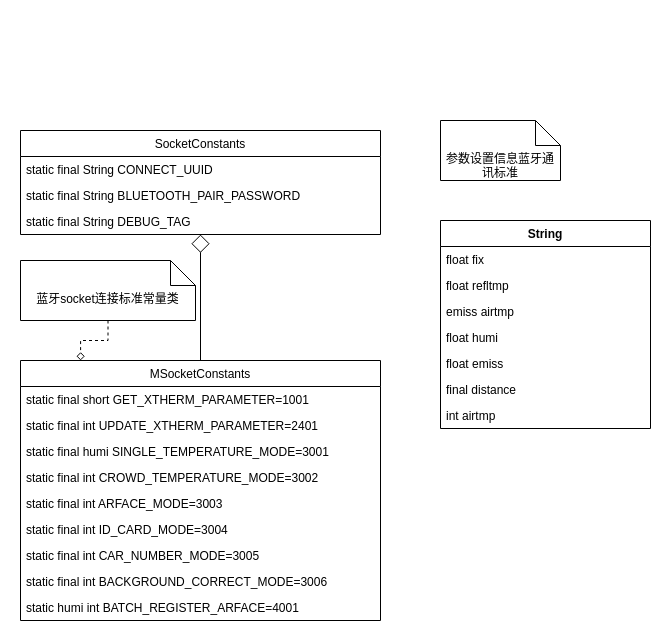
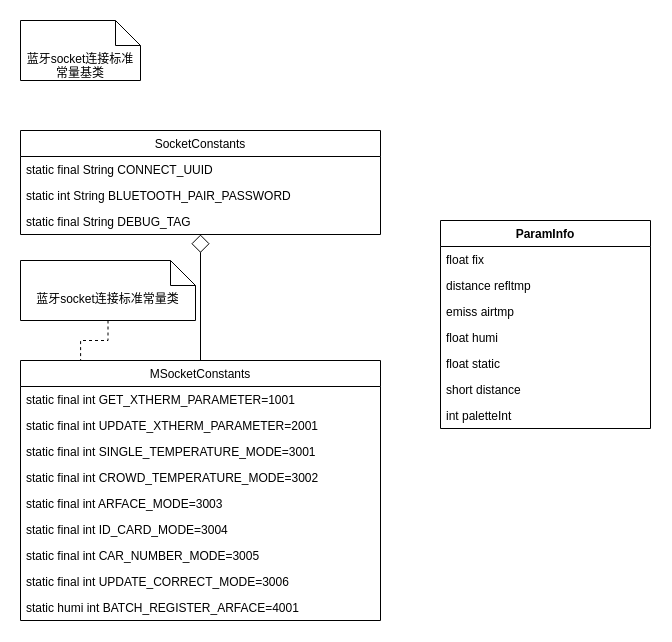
node "蓝牙socket连接标准常量基类": added
node "参数设置信息蓝牙通讯标准": removed
node "static final String BLUETOOTH_PAIR_PASSWORD": label "static final String BLUETOOTH_PAIR_PASSWORD" -> "static int String BLUETOOTH_PAIR_PASSWORD"
node "String": label "String" -> "ParamInfo"
node "float refltmp": label "float refltmp" -> "distance refltmp"
edge "蓝牙socket连接标准常量类" -> "MSocketConstants": arrowhead diamond -> none
node "float emiss": label "float emiss" -> "float static"
node "final distance": label "final distance" -> "short distance"
node "static final short GET_XTHERM_PARAMETER=1001": label "static final short GET_XTHERM_PARAMETER=1001" -> "static final int GET_XTHERM_PARAMETER=1001"
node "int airtmp": label "int airtmp" -> "int paletteInt"
node "static final int UPDATE_XTHERM_PARAMETER=2401": label "static final int UPDATE_XTHERM_PARAMETER=2401" -> "static final int UPDATE_XTHERM_PARAMETER=2001"
node "static final humi SINGLE_TEMPERATURE_MODE=3001": label "static final humi SINGLE_TEMPERATURE_MODE=3001" -> "static final int SINGLE_TEMPERATURE_MODE=3001"
node "static final int BACKGROUND_CORRECT_MODE=3006": label "static final int BACKGROUND_CORRECT_MODE=3006" -> "static final int UPDATE_CORRECT_MODE=3006"
